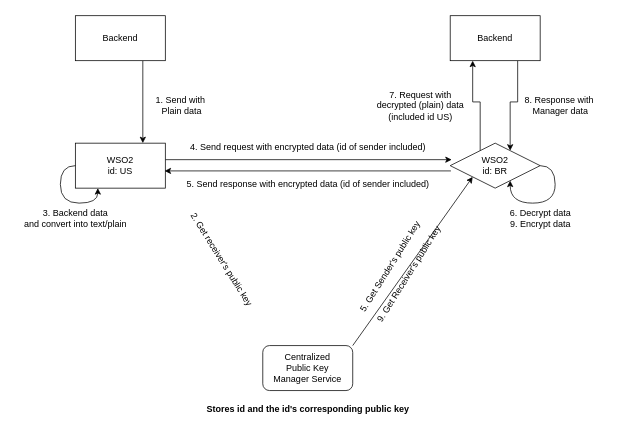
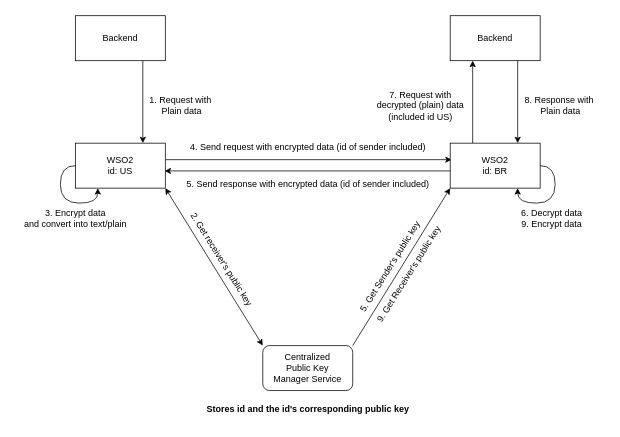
node "1. Send with Plain data": label "1. Send with Plain data" -> "1. Request with Plain data"
node "8. Response with Manager data": label "8. Response with Manager data" -> "8. Response with Plain data"
node "WSO2 id: BR": shape diamond -> rectangle
node "3. Backend data and convert into text/plain": label "3. Backend data and convert into text/plain" -> "3. Encrypt data and convert into text/plain"
node "6. Decrypt data 9. Encrypt data": moved (540, 218) -> (552, 218)
edge "WSO2 id: US" -- "Centralized Public Key Manager Service": added
